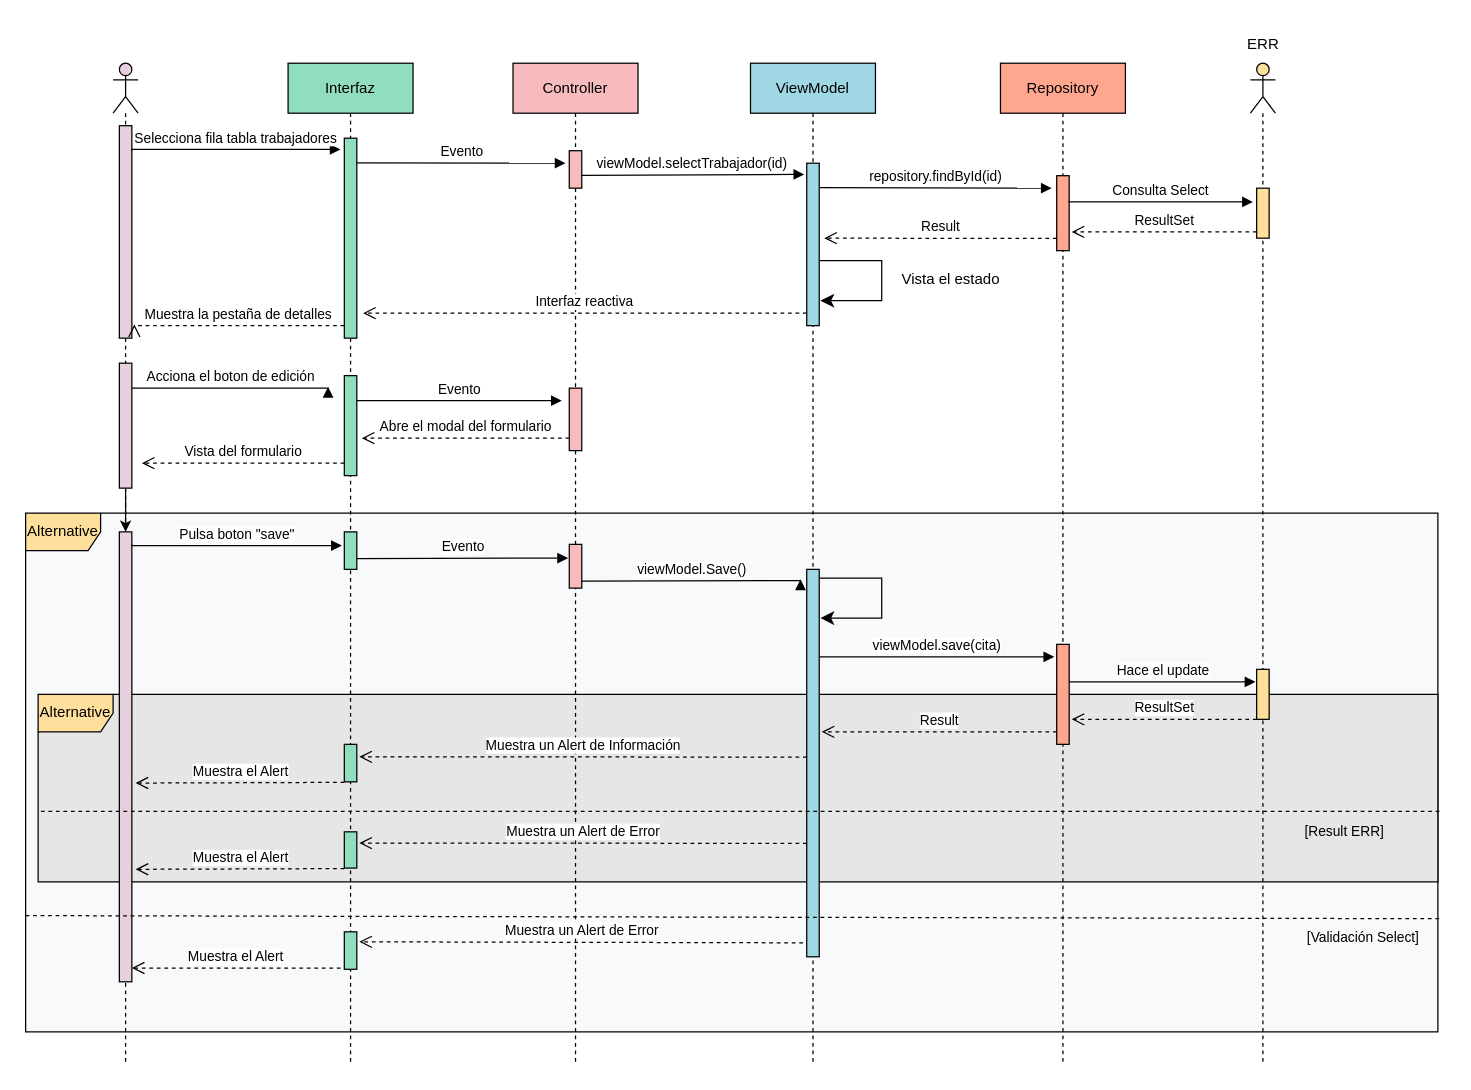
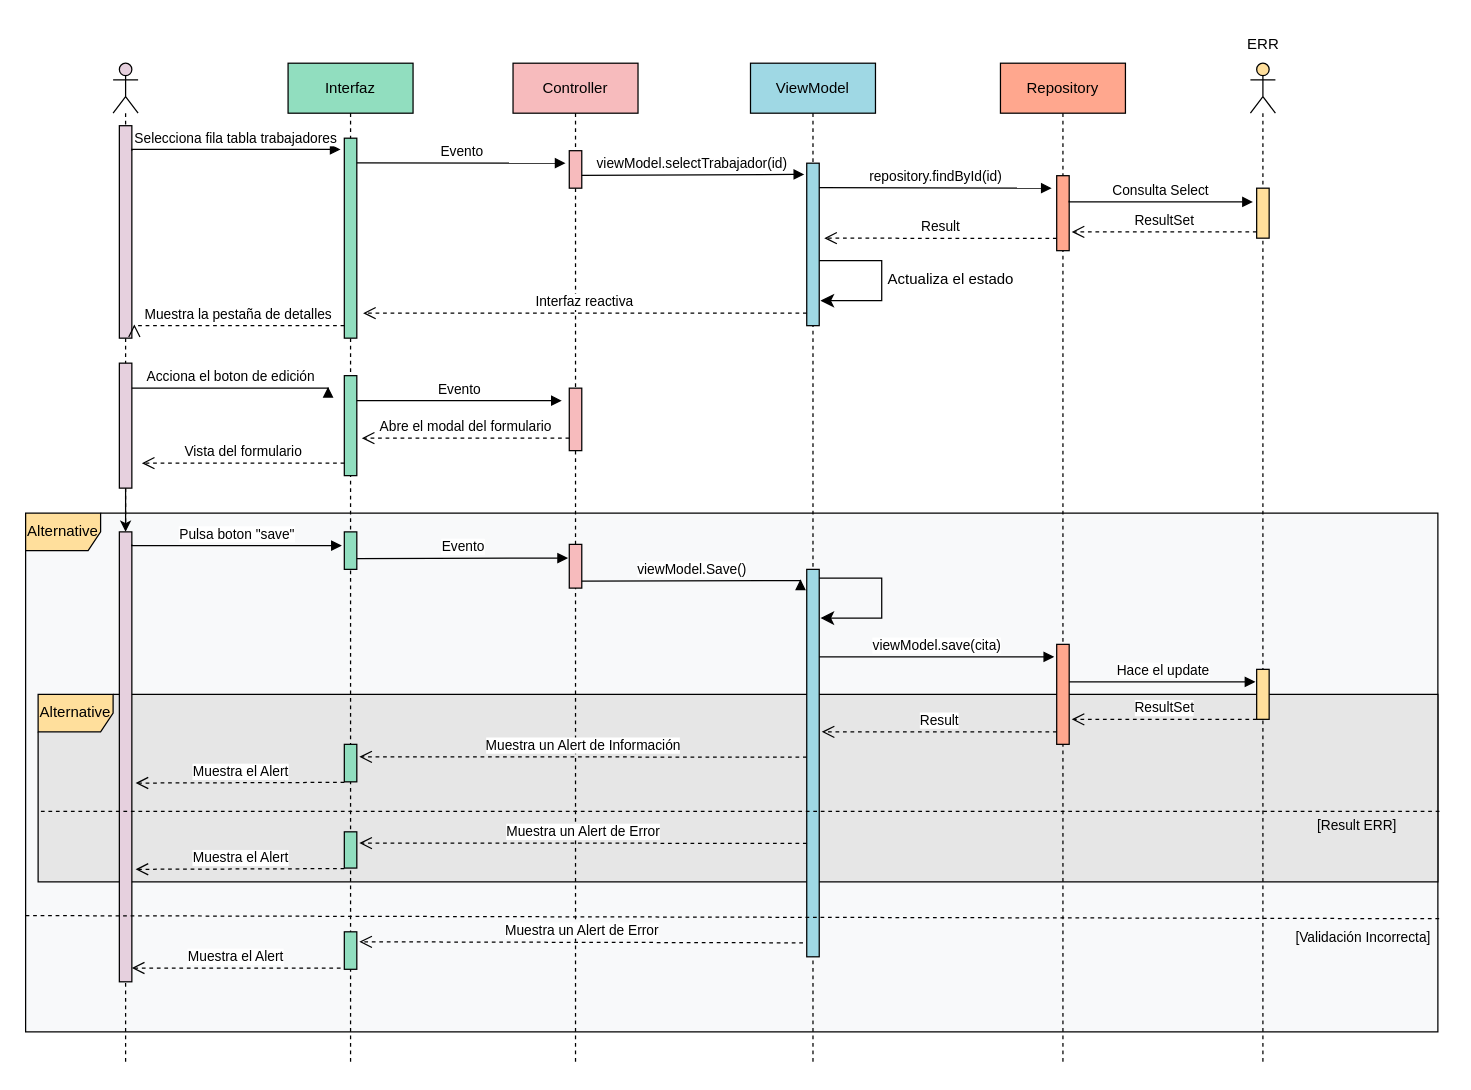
node "Vista el estado": label "Vista el estado" -> "Actualiza el estado"
node "[Result ERR]": moved (1344, 832) -> (1357, 826)
node "[Validación Select]": label "[Validación Select]" -> "[Validación Incorrecta]"
